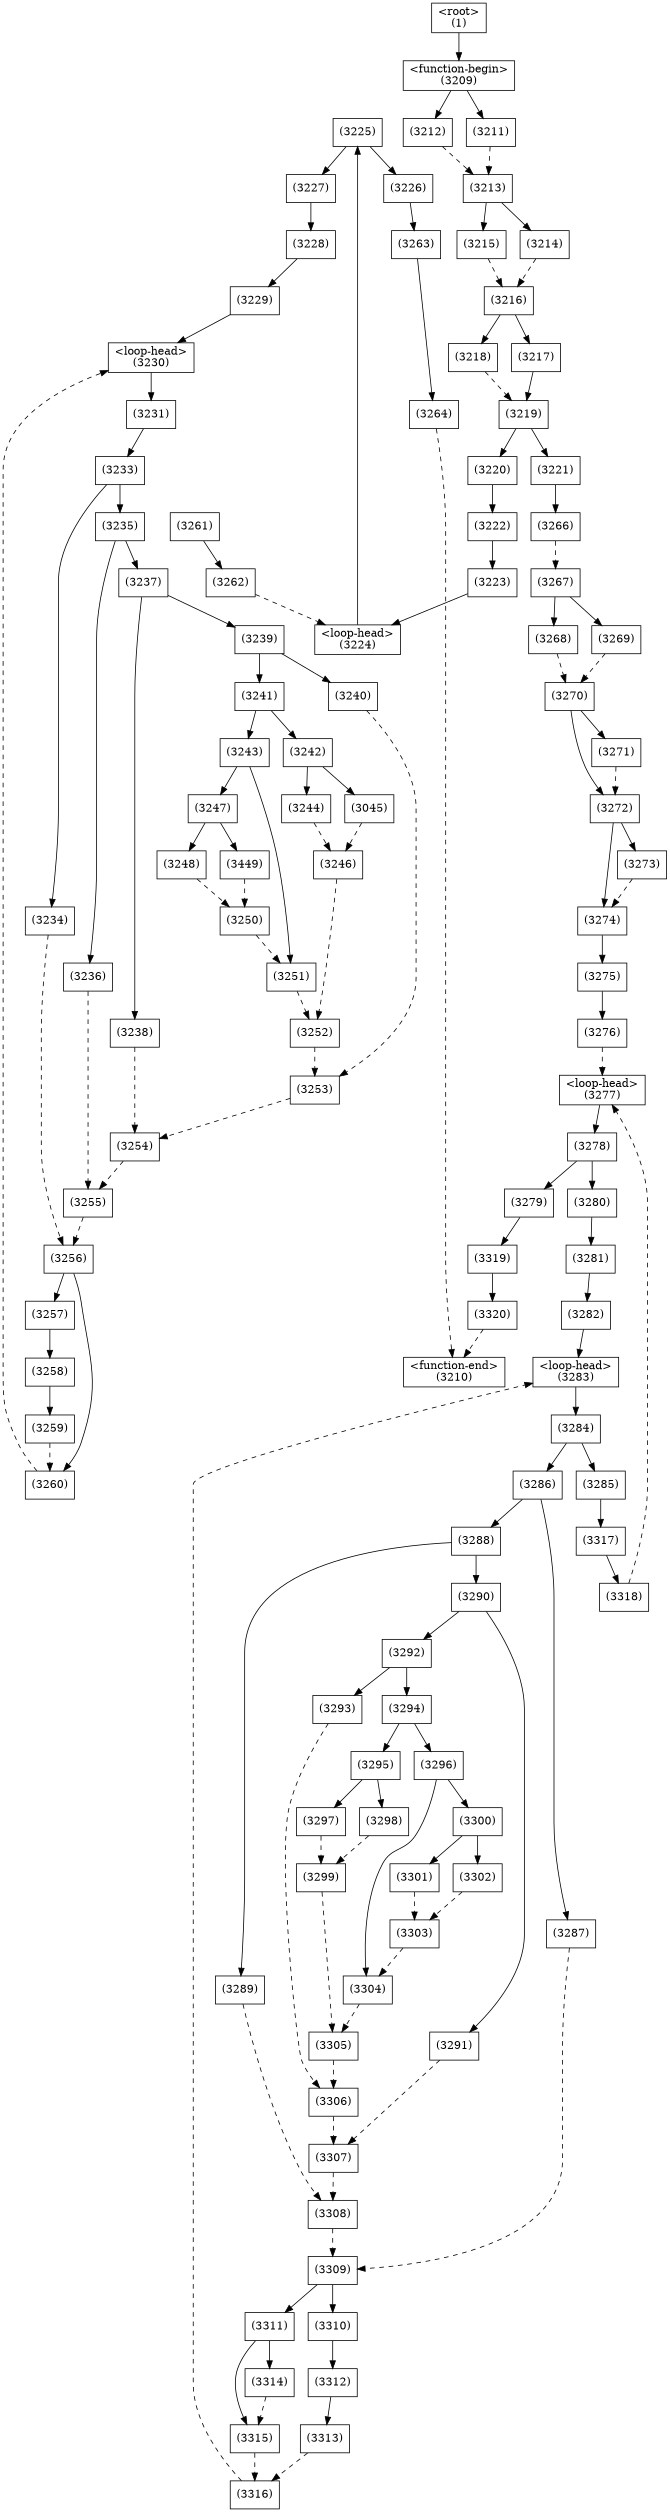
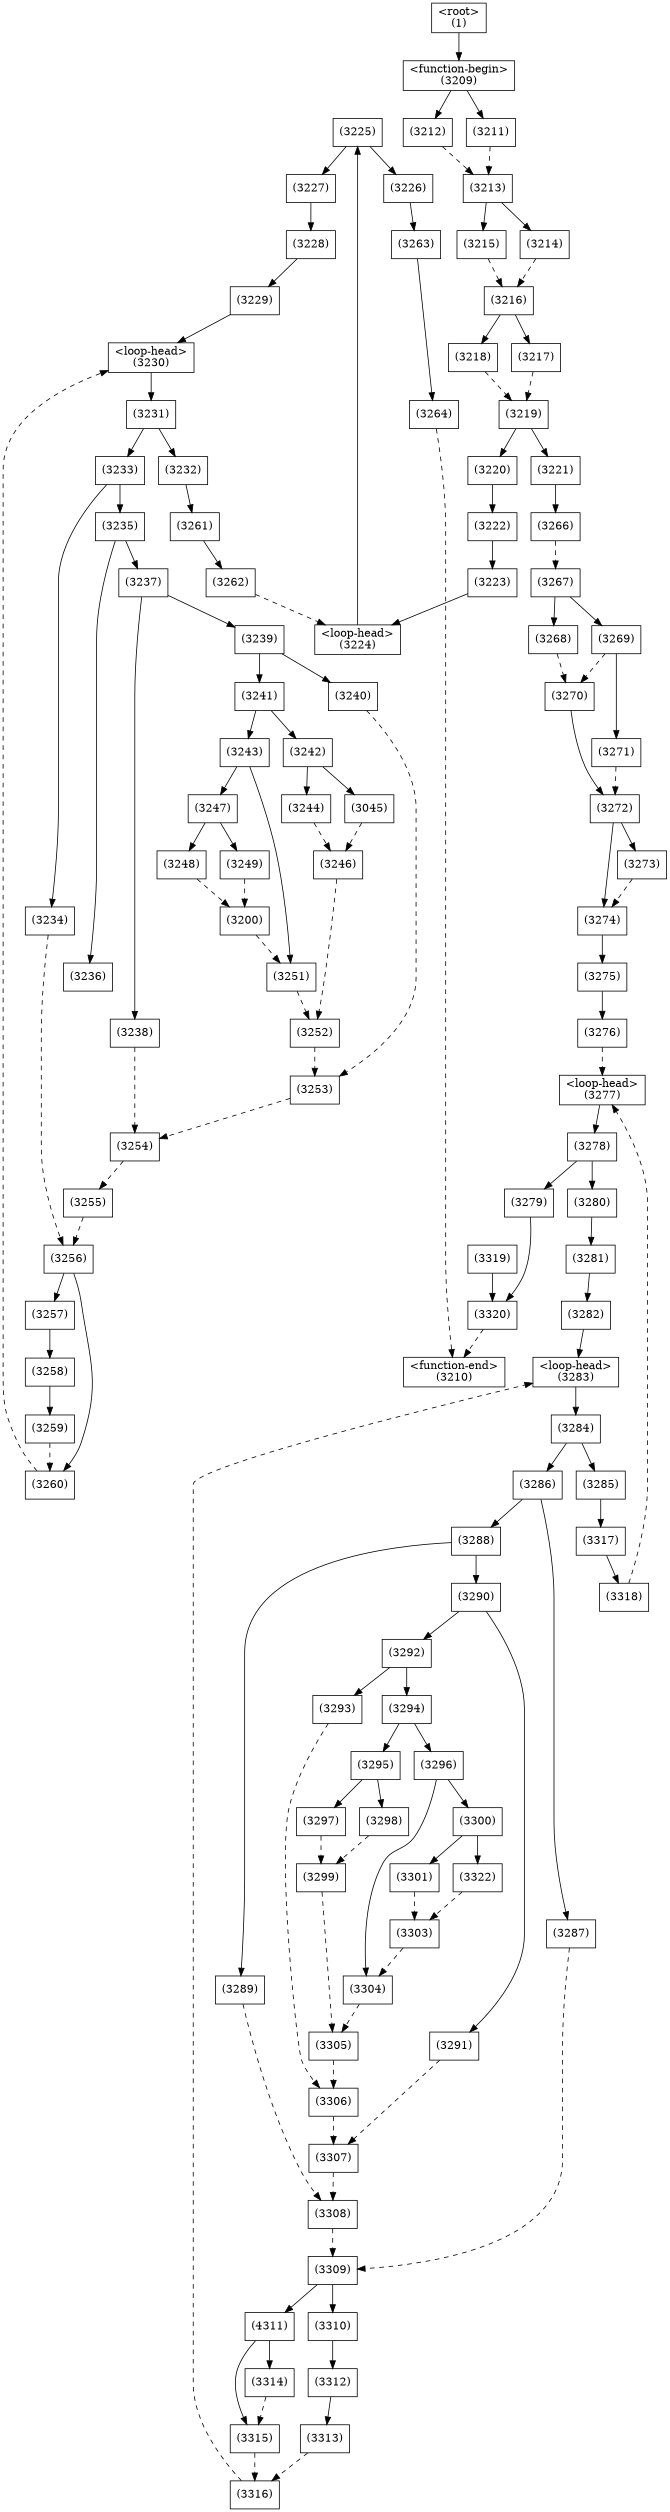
edge "(3217)" -> "(3219)": style solid -> dashed
node "(3232)": added
edge "(3270)" -> "(3271)": now "(3269)" -> "(3271)"
node "(3449)": label "(3449)" -> "(3249)"
node "(3250)": label "(3250)" -> "(3200)"
edge "(3236)" -> "(3255)": removed
edge "(3279)" -> "(3319)": now "(3279)" -> "(3320)"
node "(3302)": label "(3302)" -> "(3322)"
node "(3311)": label "(3311)" -> "(4311)"
